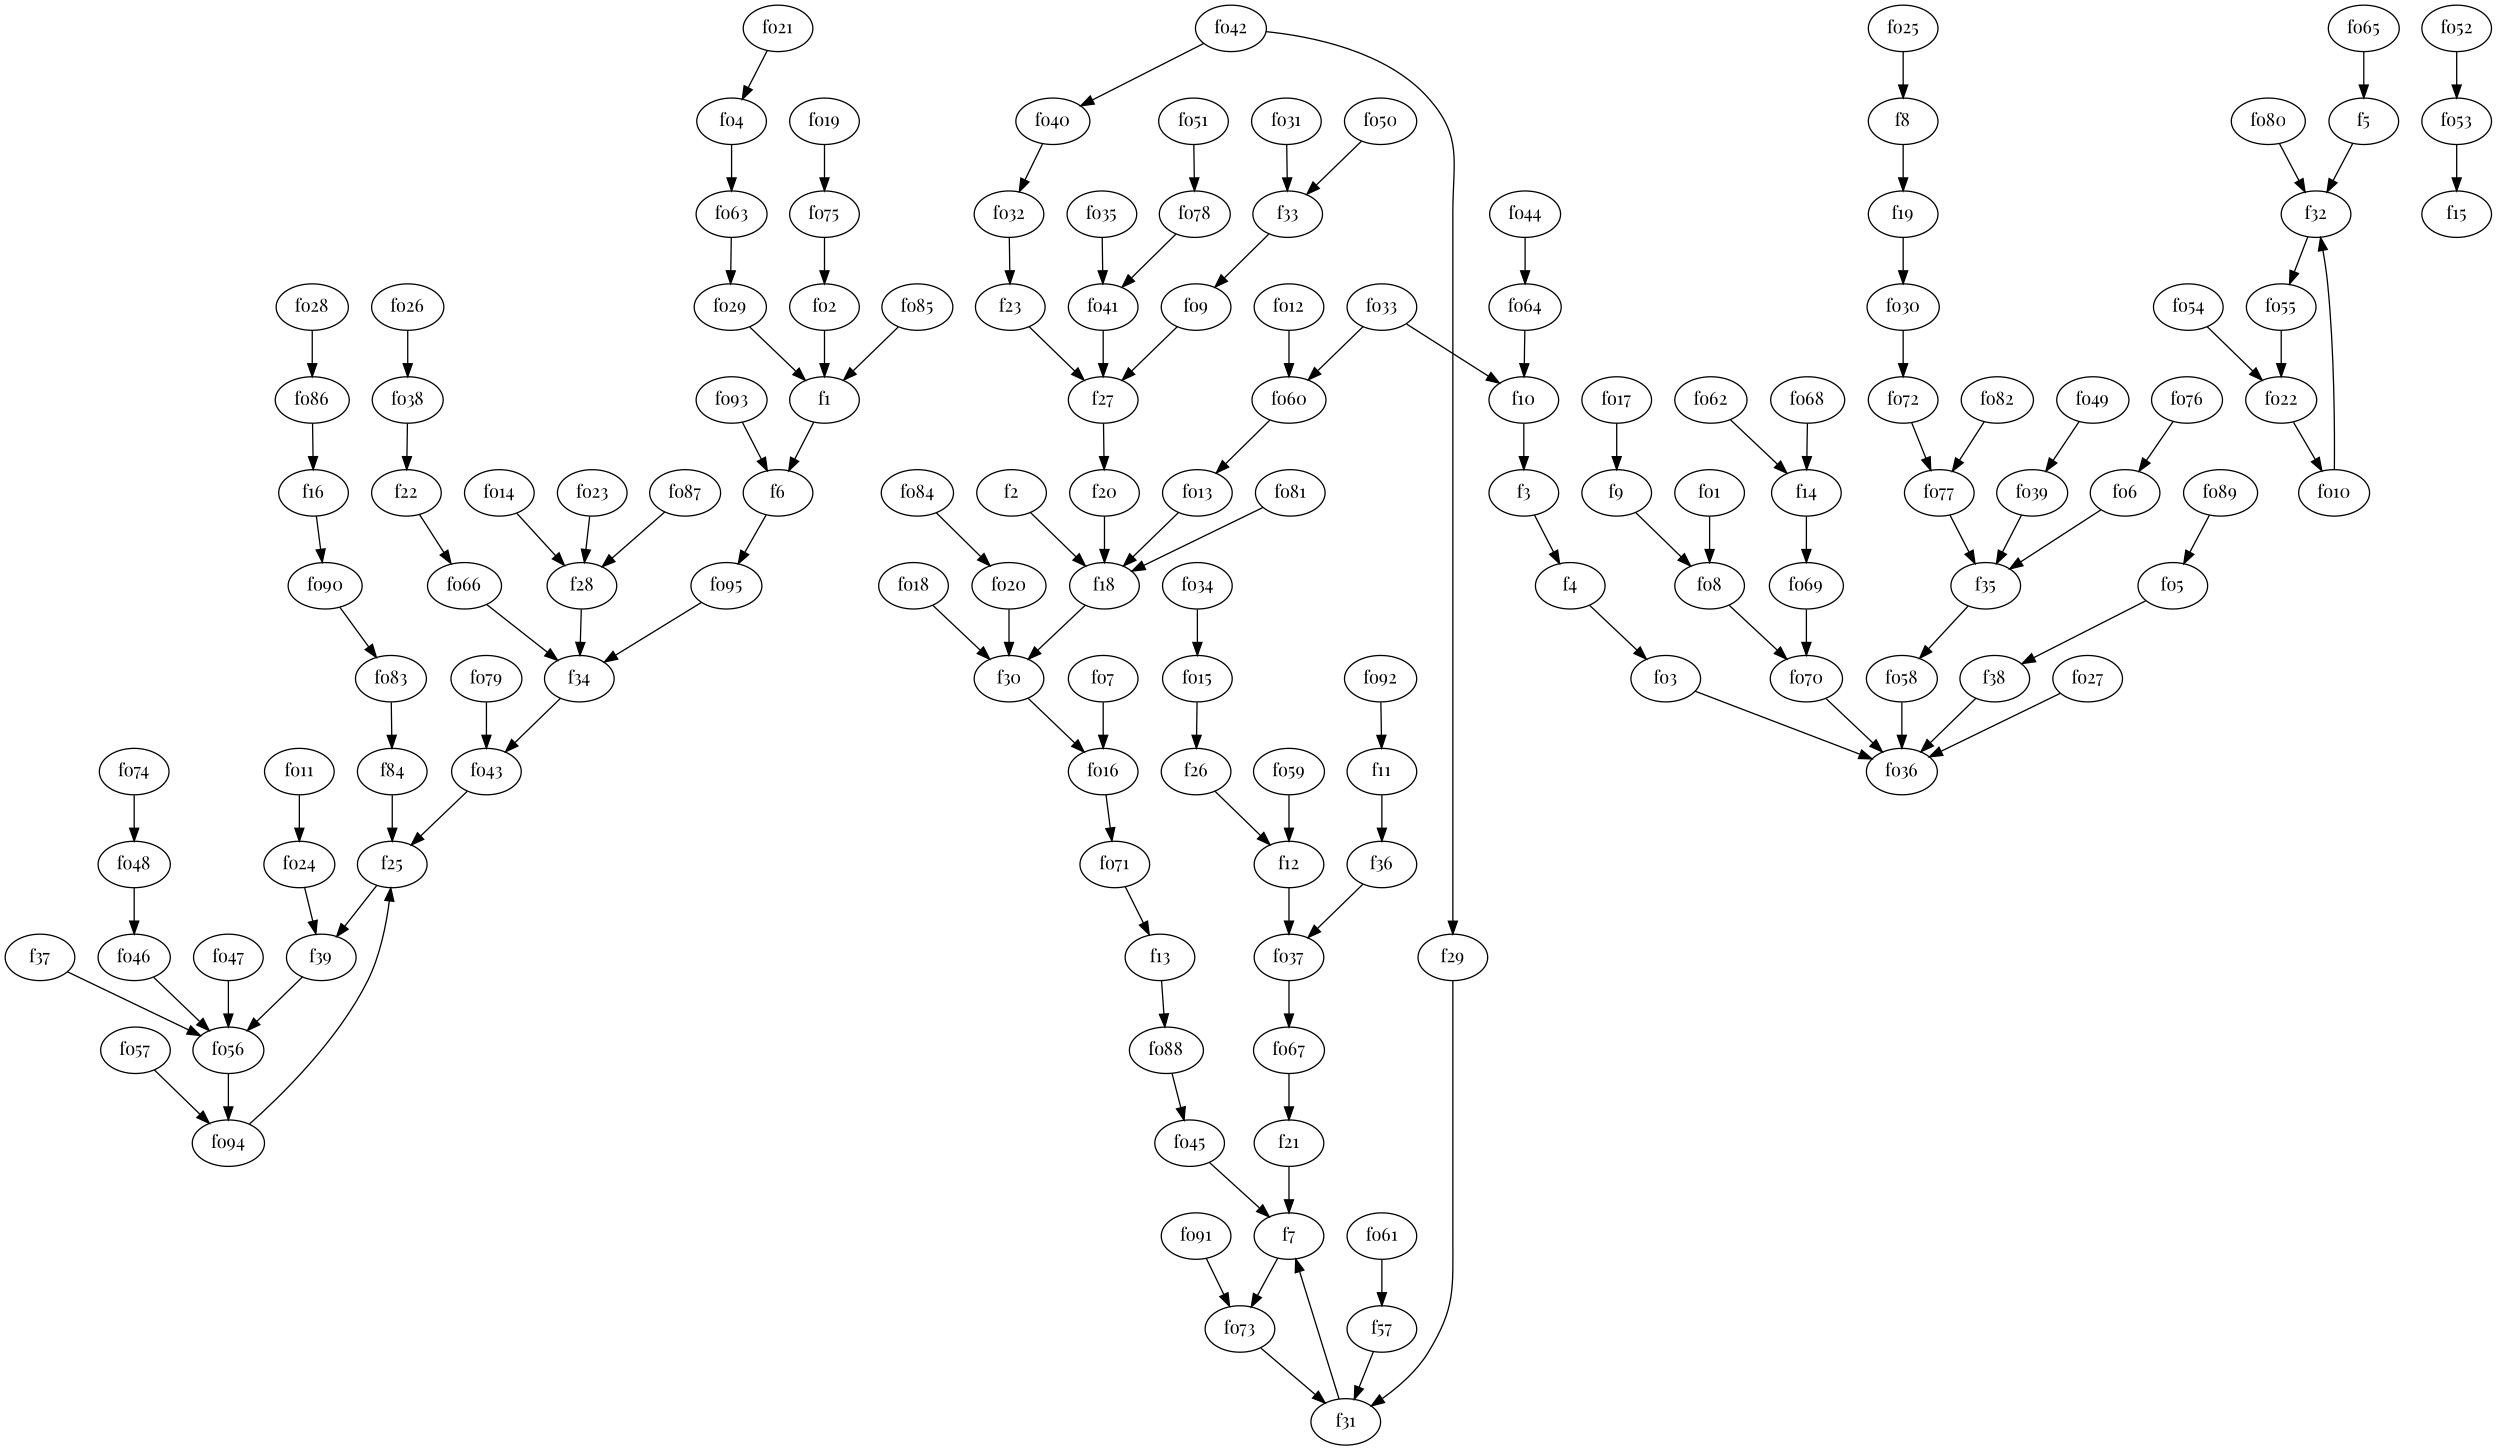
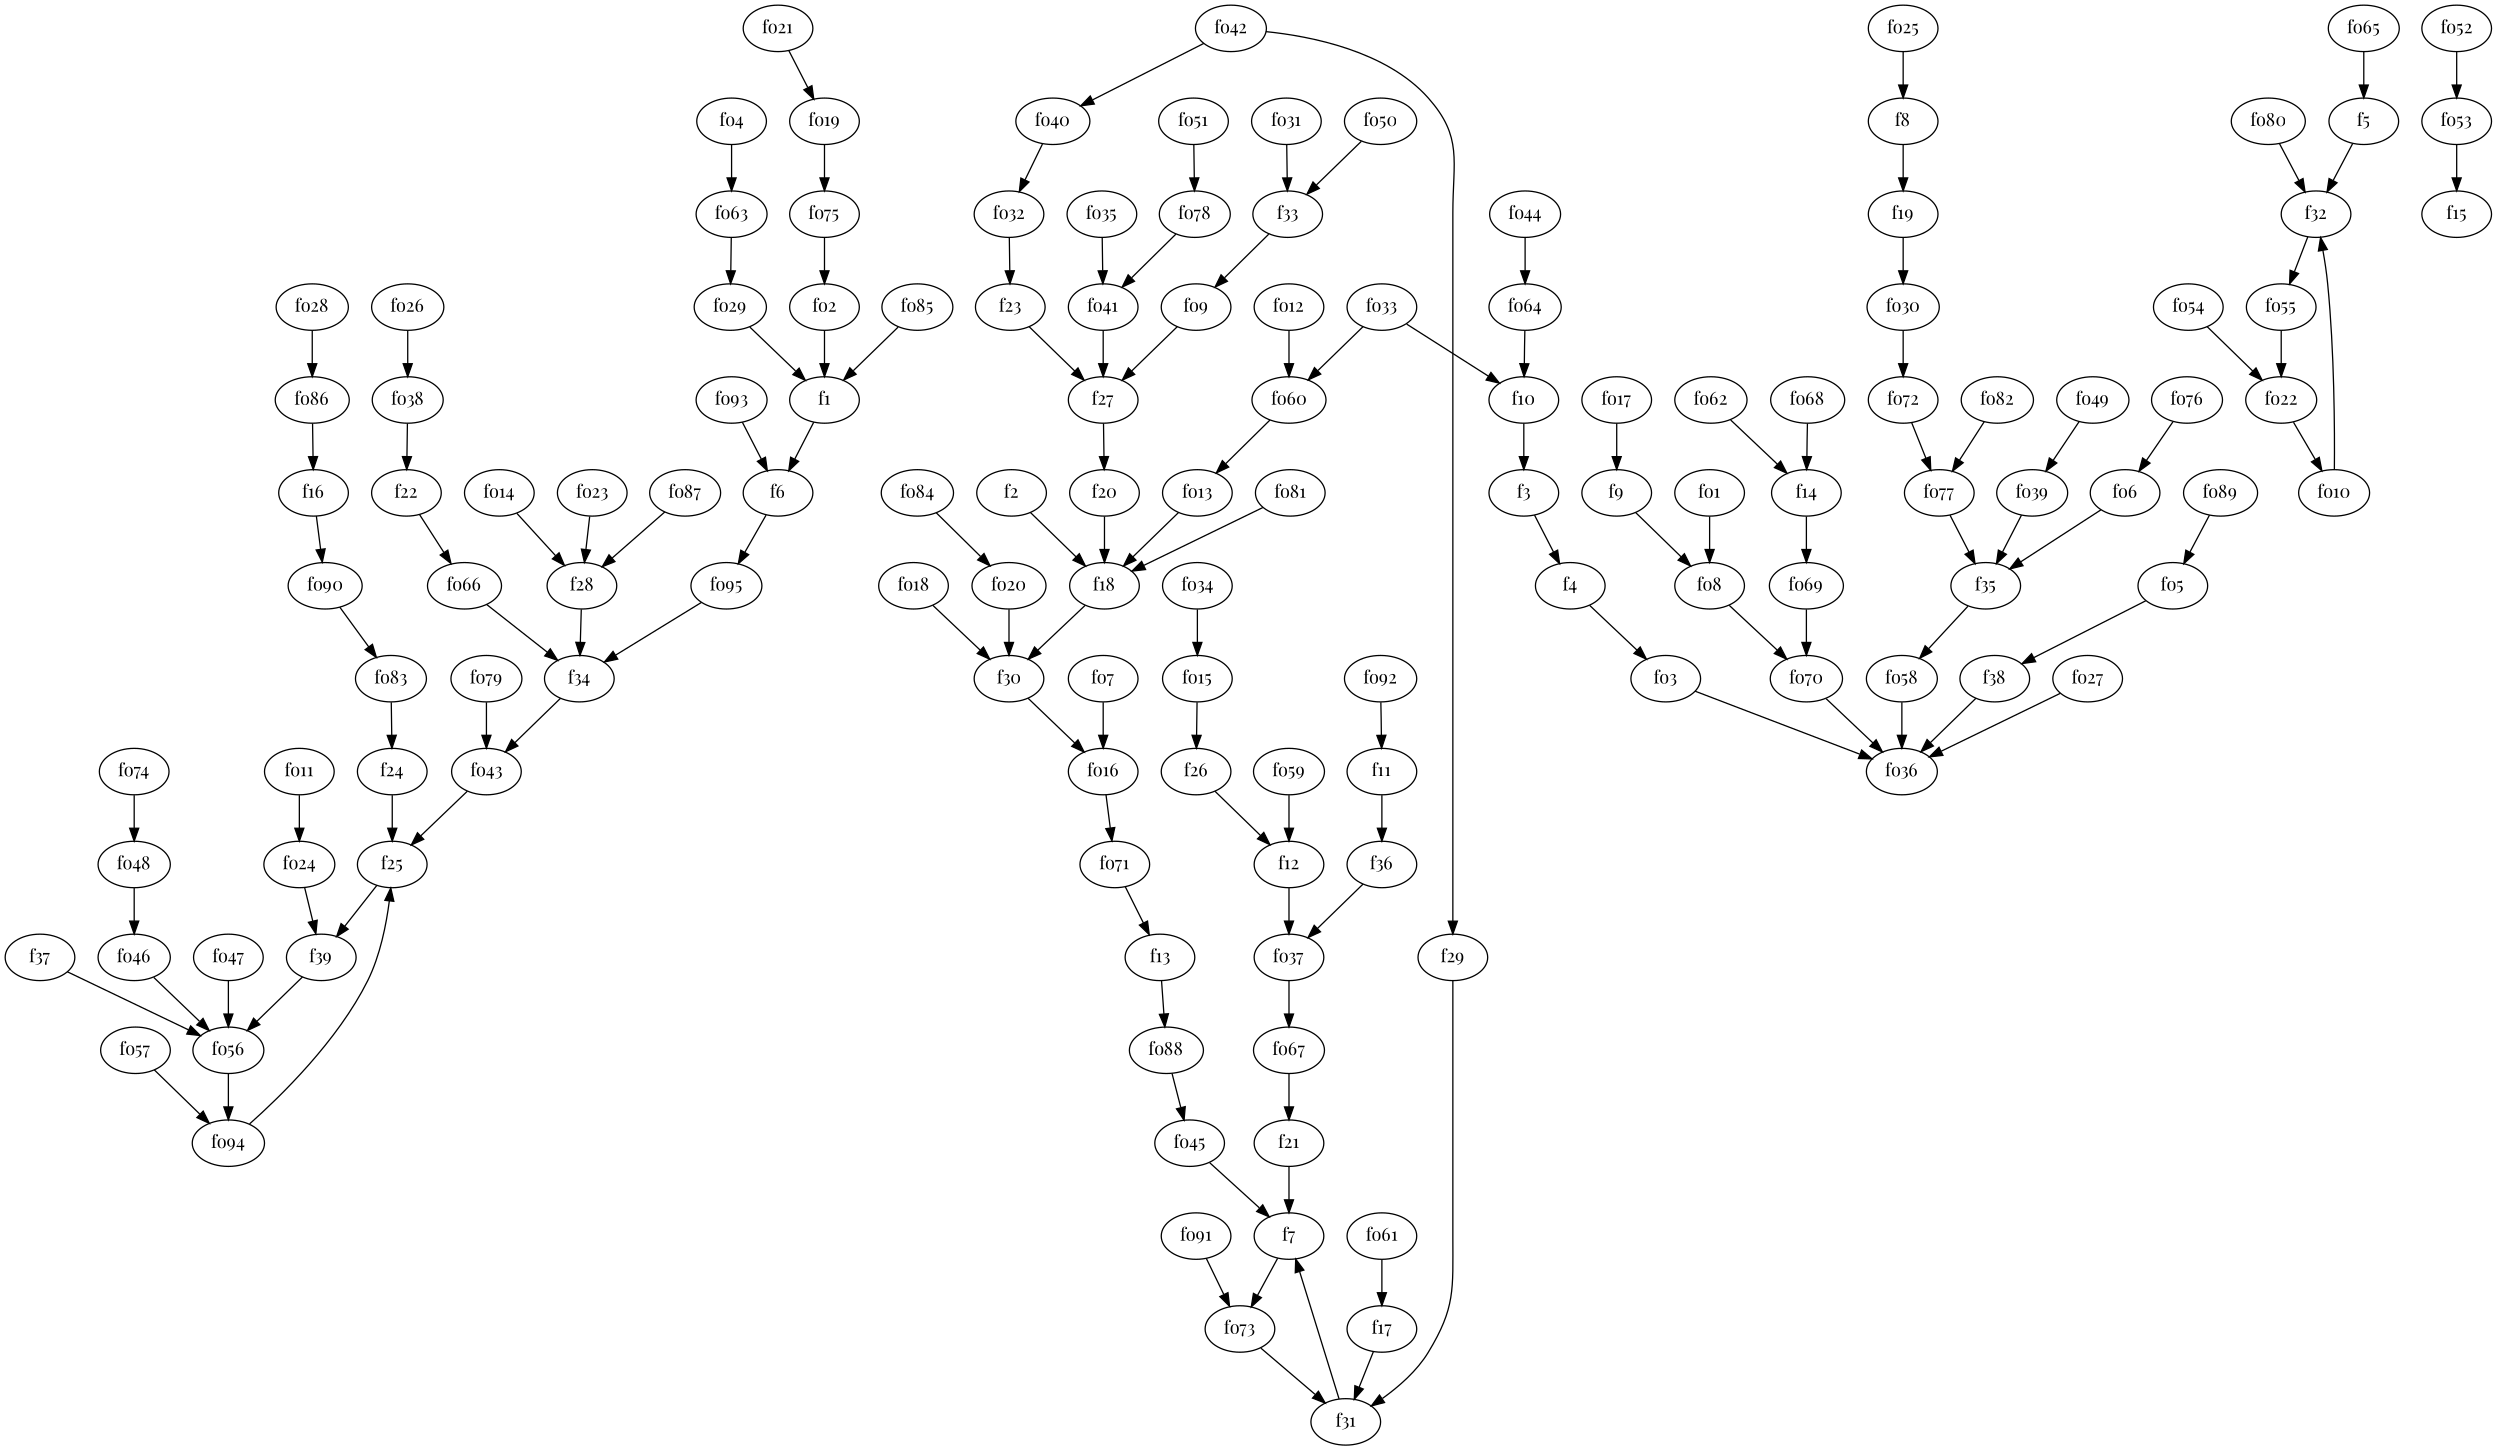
edge "fo21" -> "fo4": now "fo21" -> "fo19"
node "f84": label "f84" -> "f24"
node "f57": label "f57" -> "f17"
